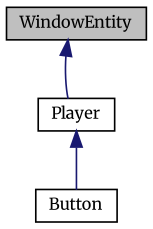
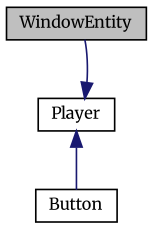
edge "Player" -> "WindowEntity": reversed
